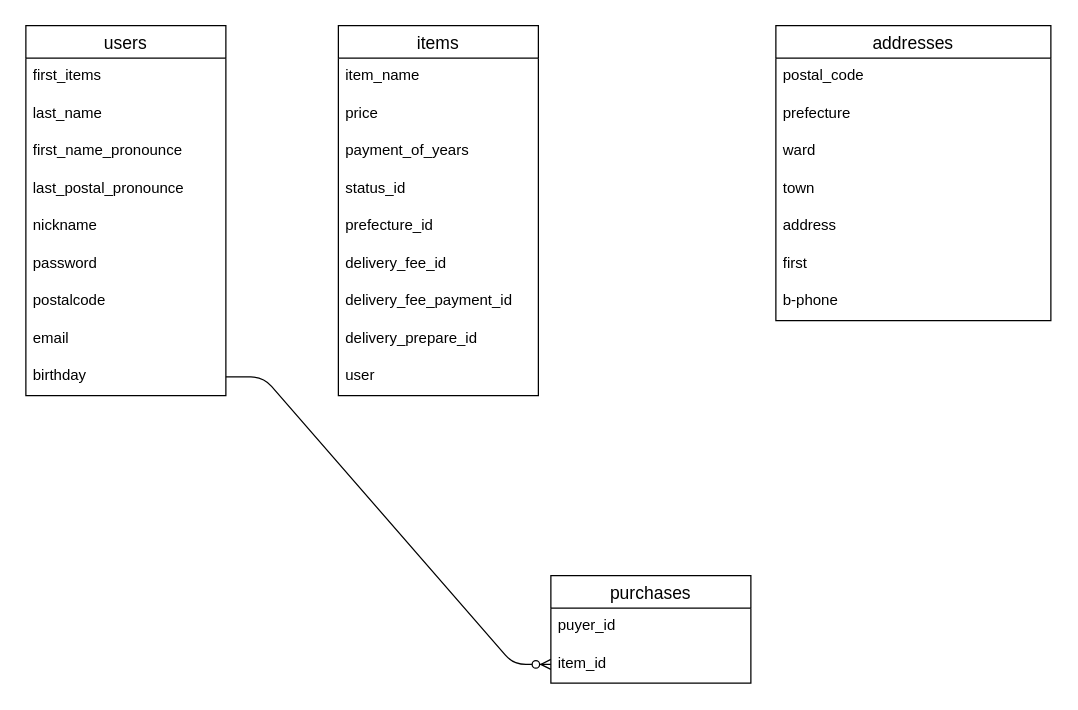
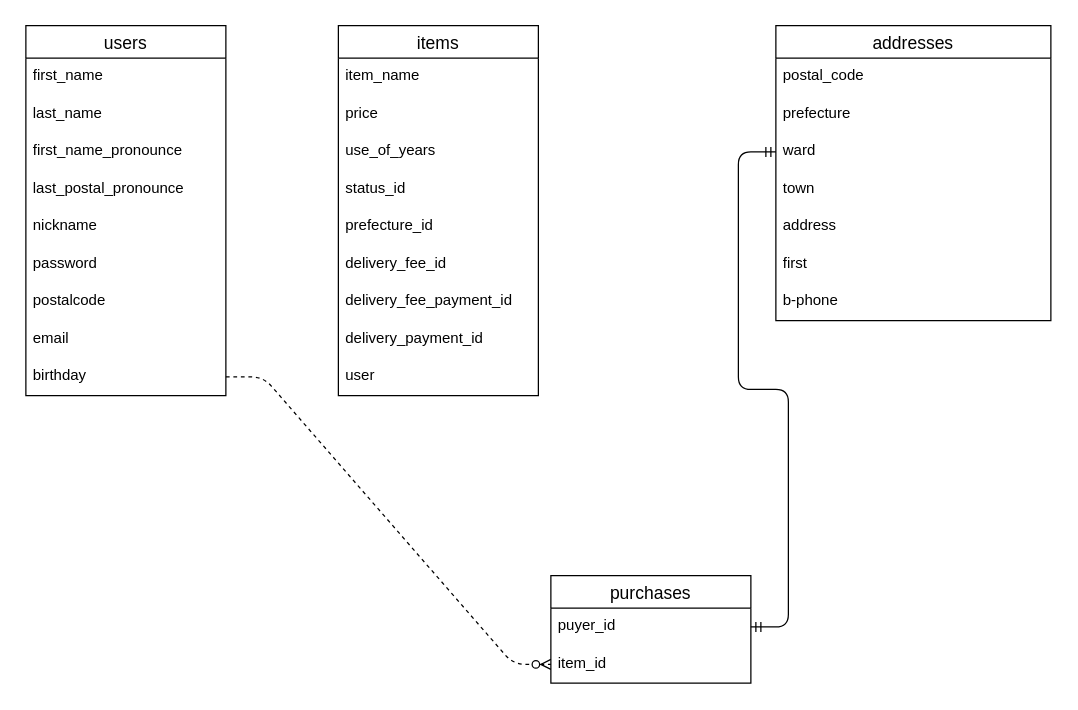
node "first_items": label "first_items" -> "first_name"
node "payment_of_years": label "payment_of_years" -> "use_of_years"
node "delivery_prepare_id": label "delivery_prepare_id" -> "delivery_payment_id"
edge "ward" -- "puyer_id": added
edge "birthday" -> "item_id": style solid -> dashed
